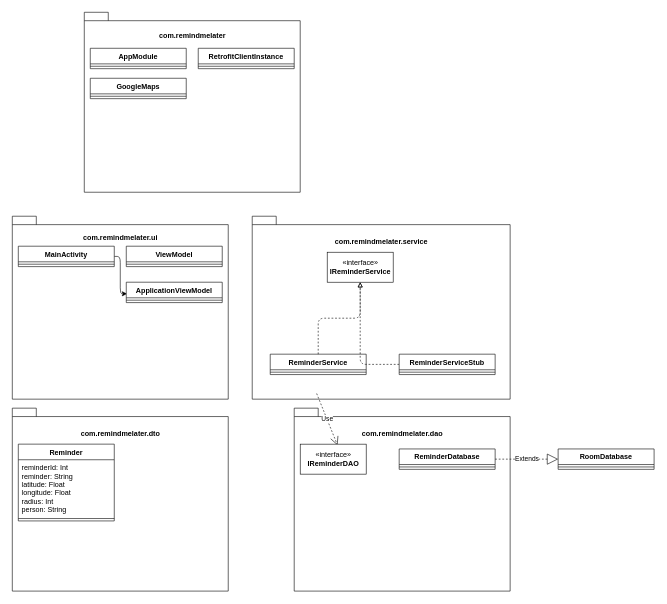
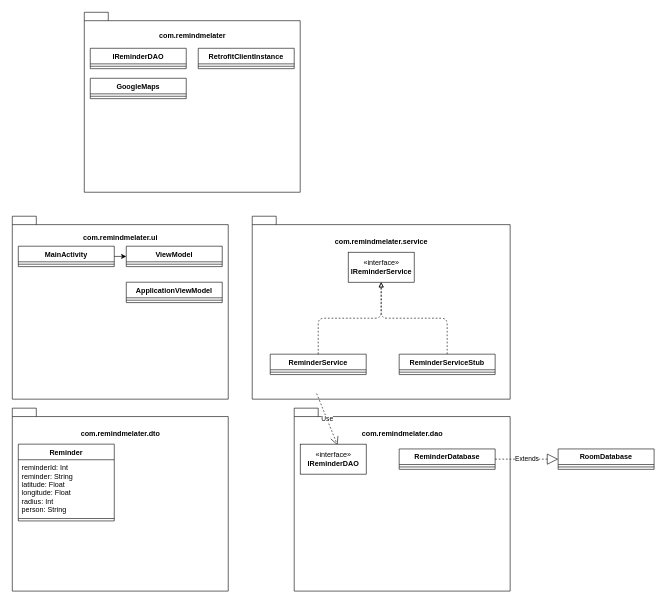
node "AppModule": label "AppModule" -> "IReminderDAO"
edge "MainActivity" -> "ViewModel": added
node "«interface» IReminderService": moved (360, 267) -> (381, 267)
edge "MainActivity" -> "ApplicationViewModel": removed
